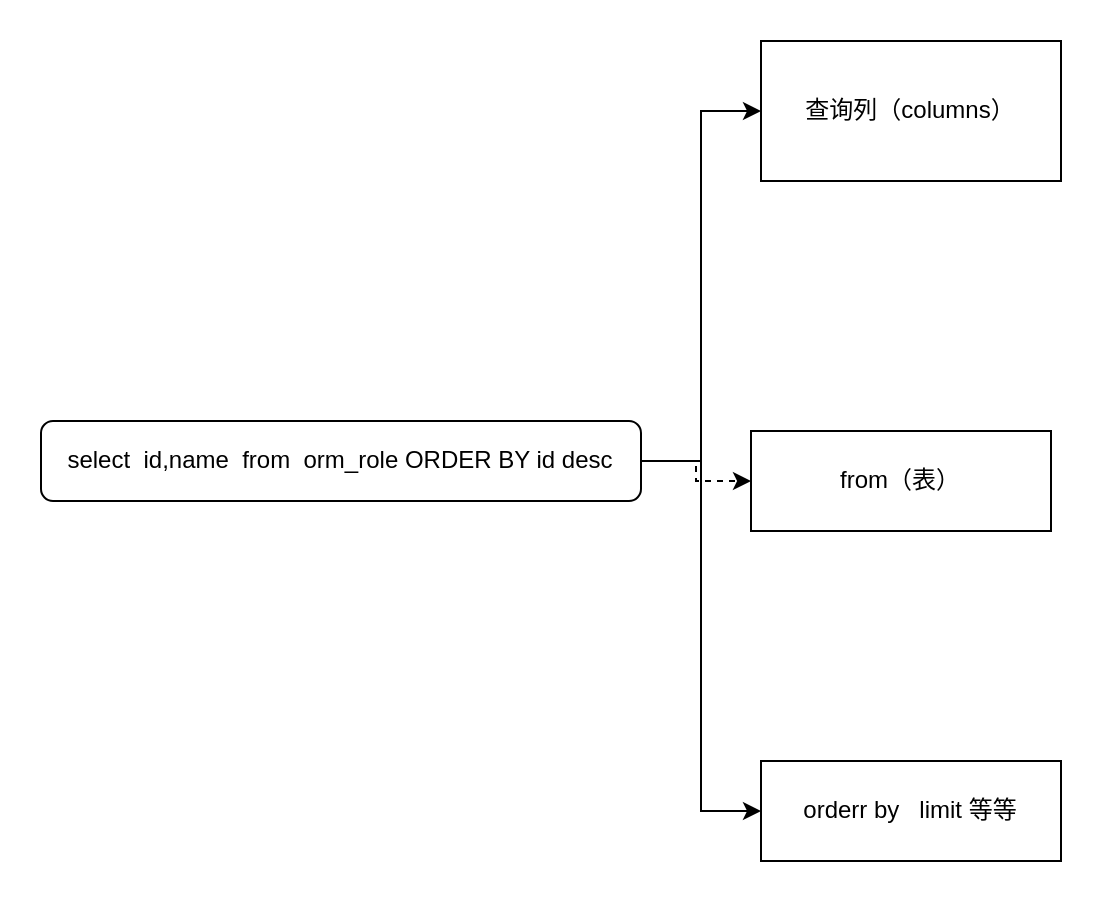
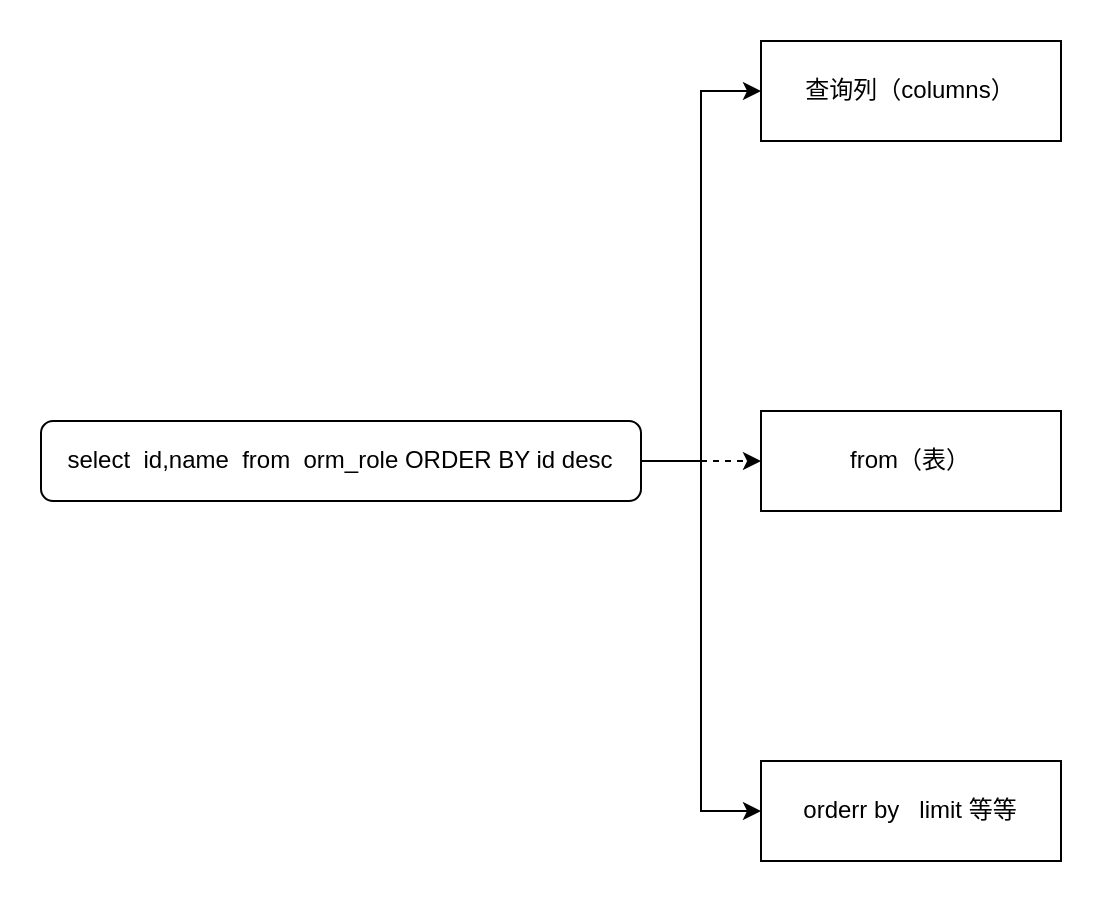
node "查询列（columns）": size 300x140 -> 300x100
node "from（表）": moved (901, 481) -> (911, 461)
